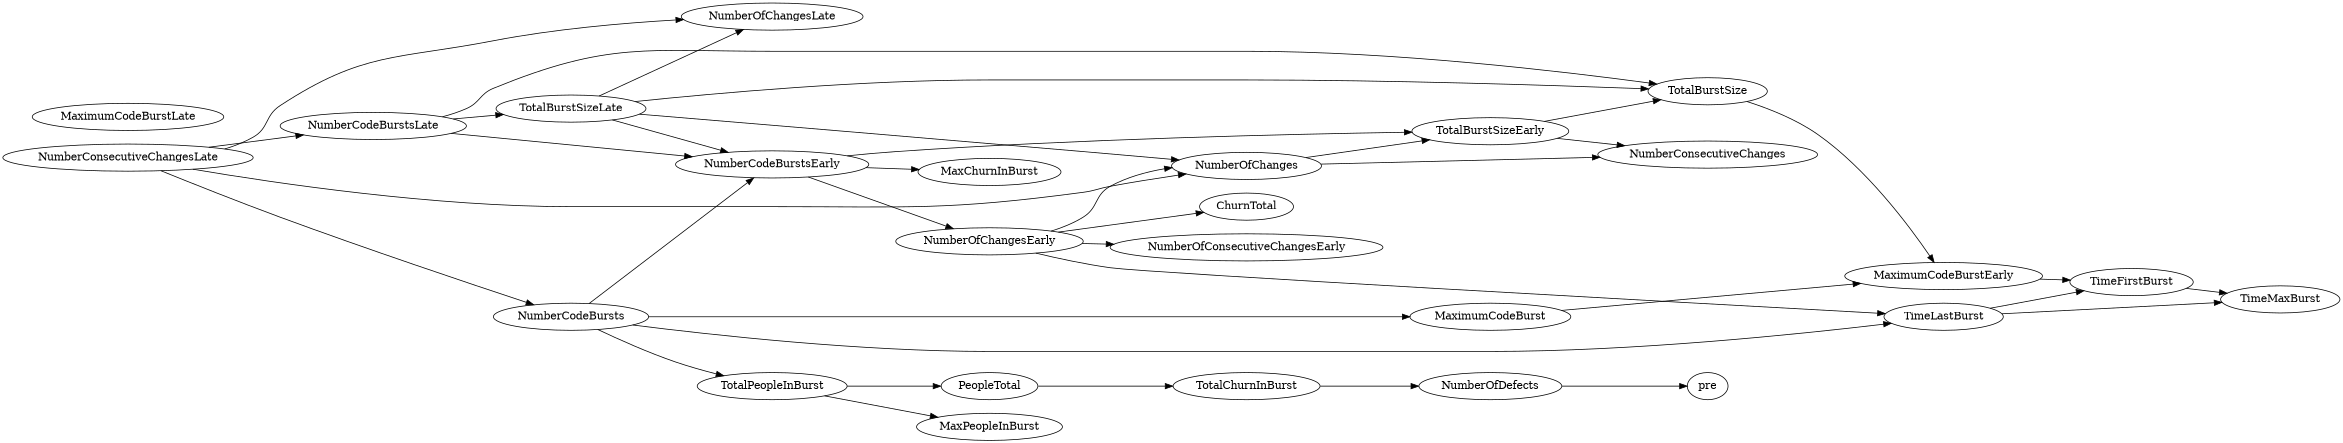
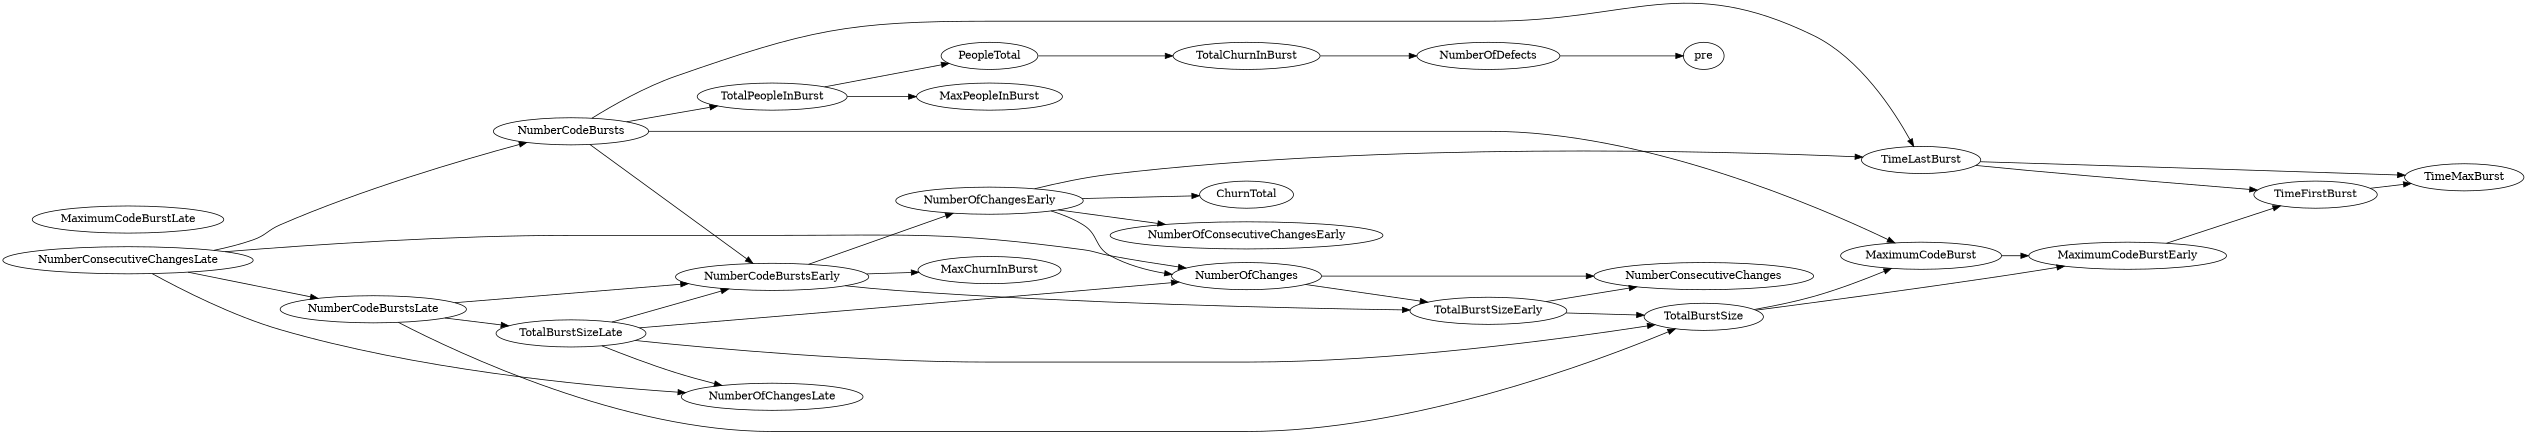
edge "TotalBurstSize" -> "MaximumCodeBurst": added
